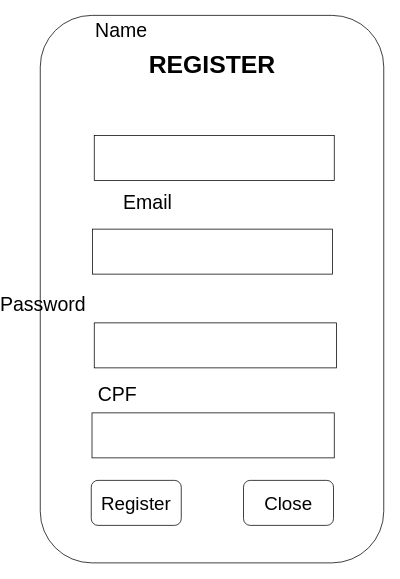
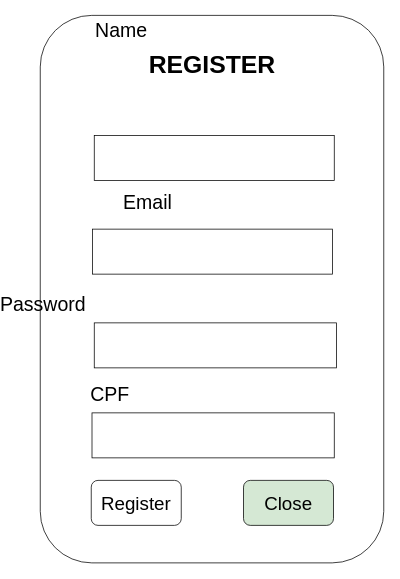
node "CPF": moved (221, 394) -> (213, 394)
node "Close": fillcolor #ffffff -> #d5e8d4
